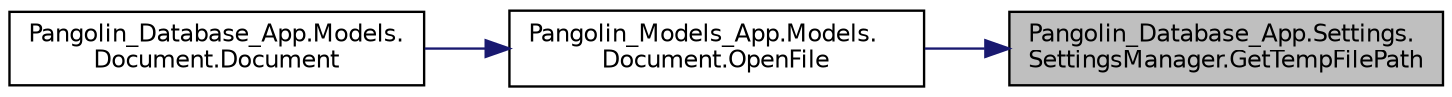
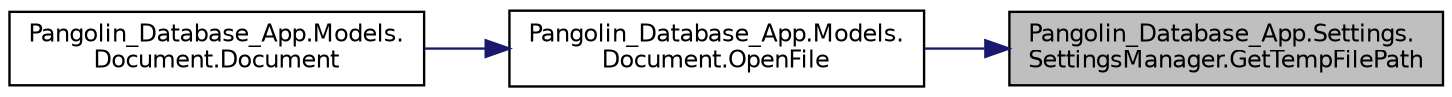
node "Pangolin_Models_App.Models. Document.OpenFile": label "Pangolin_Models_App.Models. Document.OpenFile" -> "Pangolin_Database_App.Models. Document.OpenFile"
